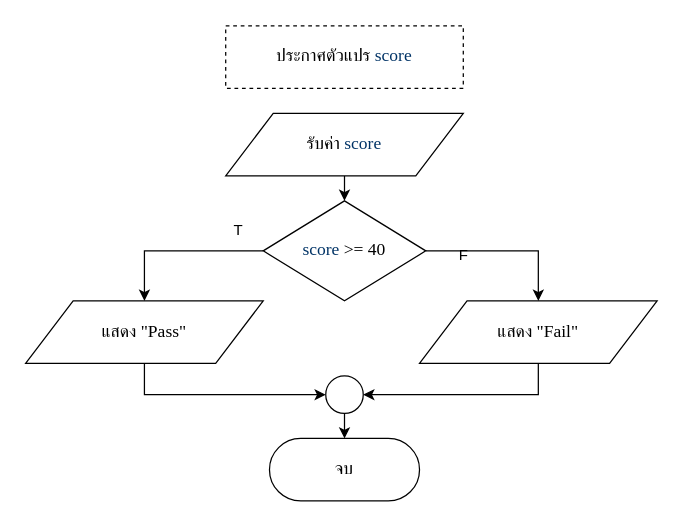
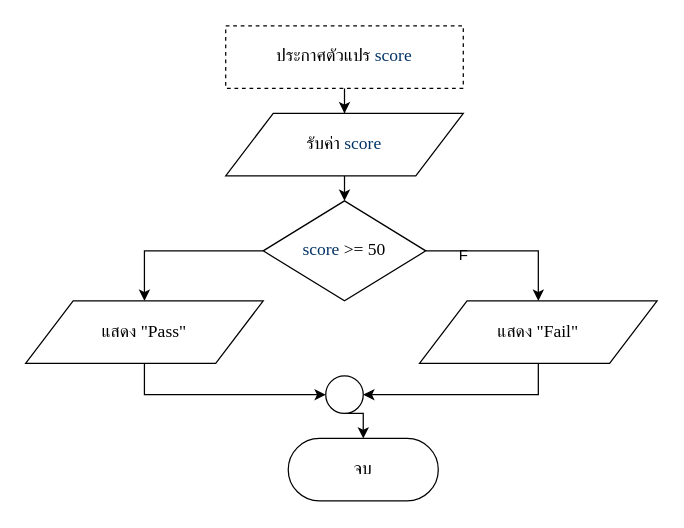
edge "ประกาศตัวแปร score" -> "รับค่า score": added
node "T": removed
node "score >= 40": label "score >= 40" -> "score >= 50"
node "จบ": moved (344, 469) -> (363, 469)
